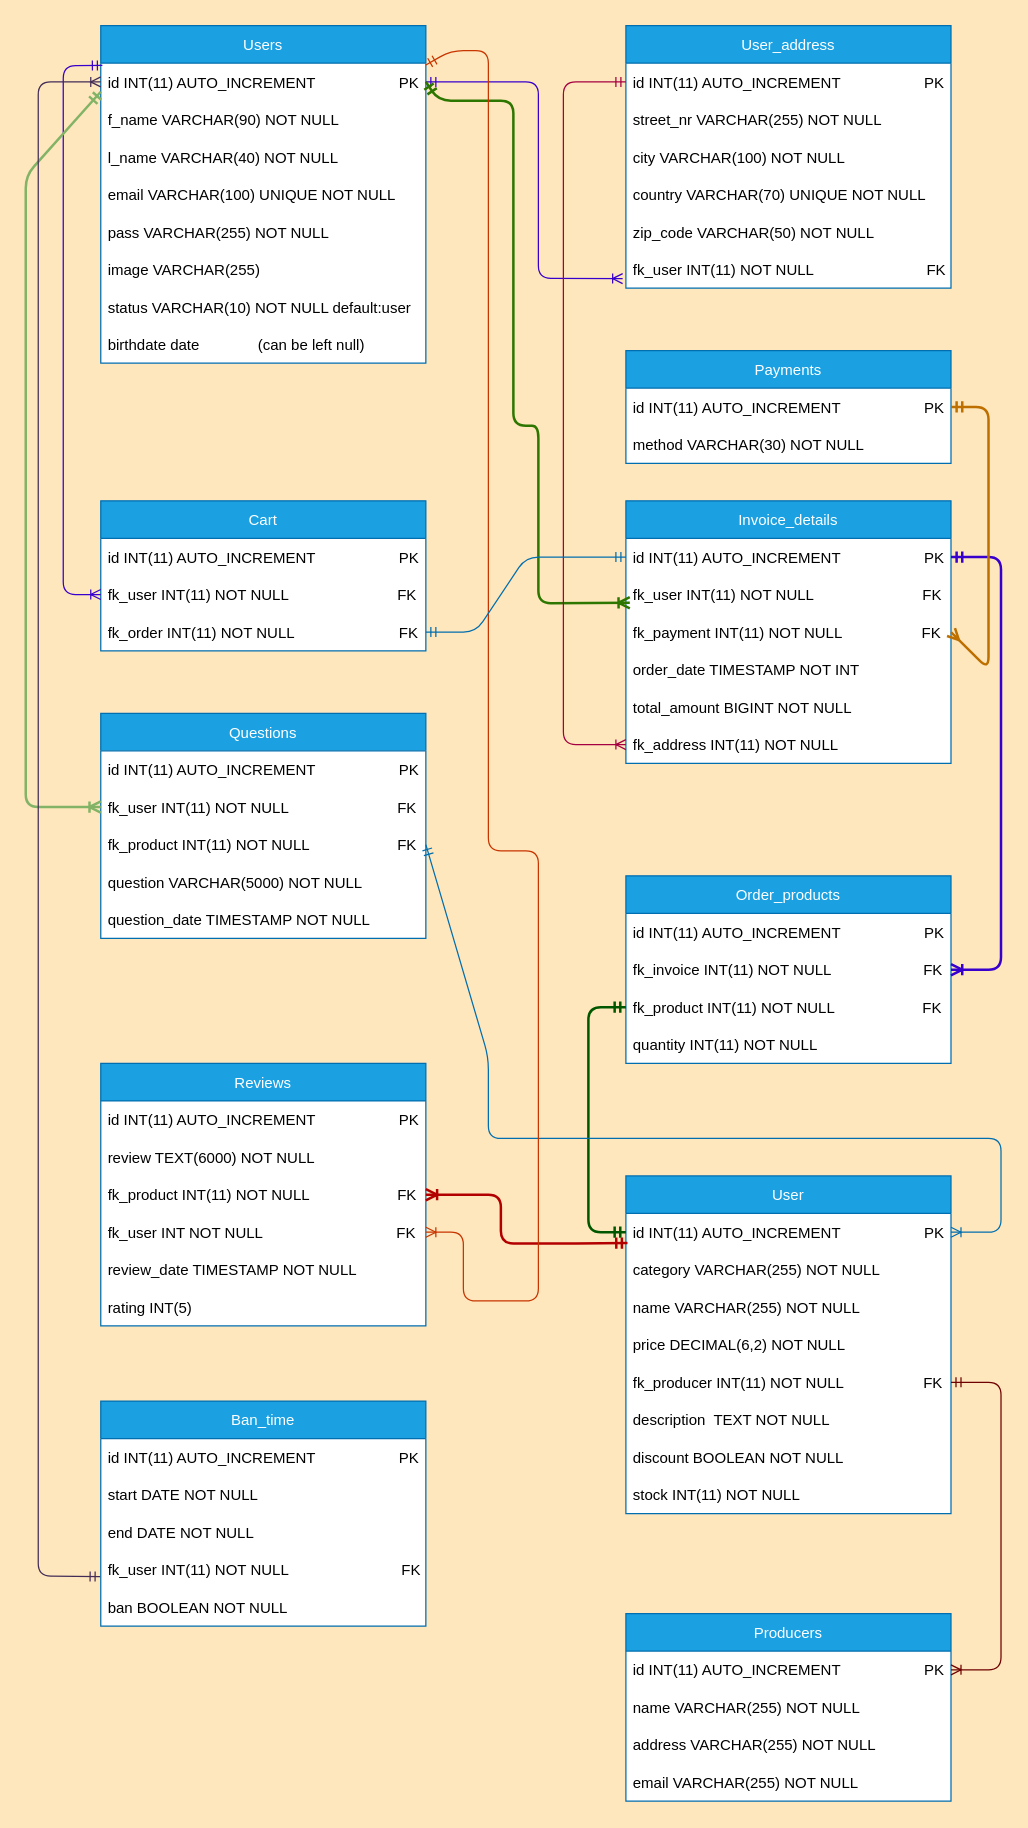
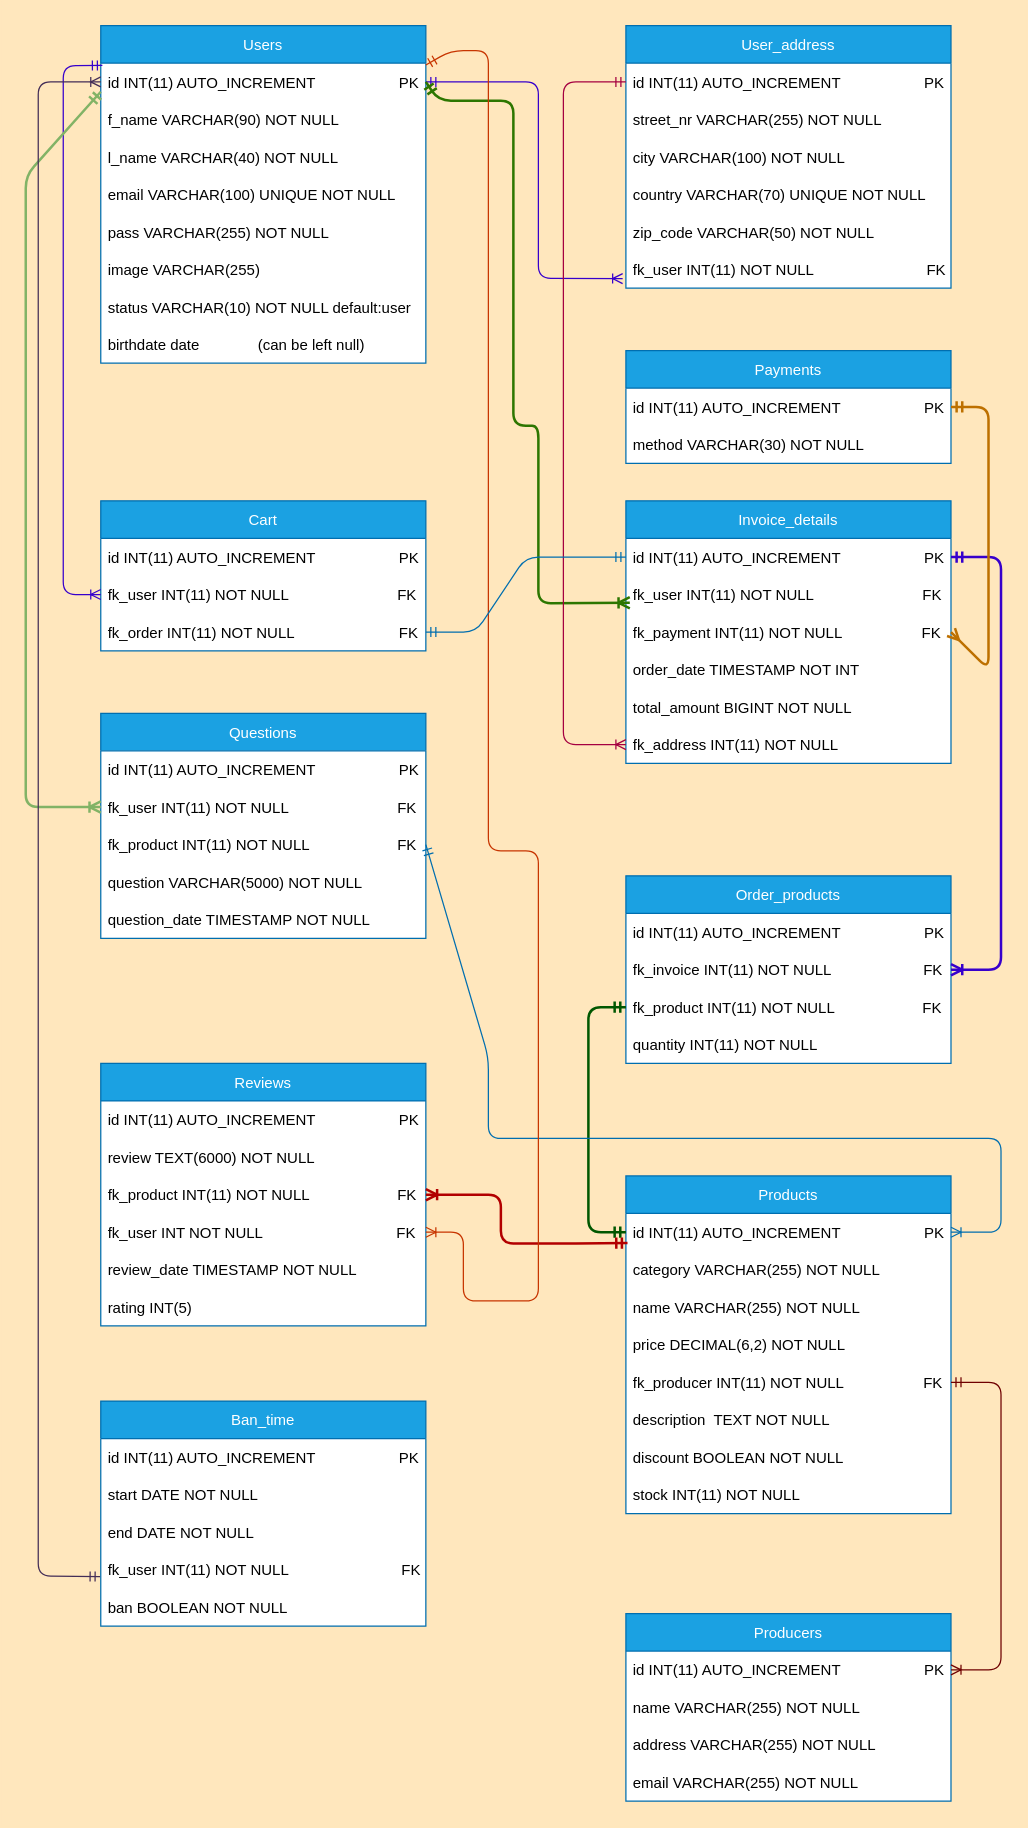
node "User": label "User" -> "Products"
